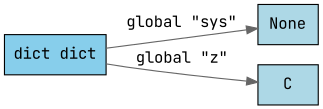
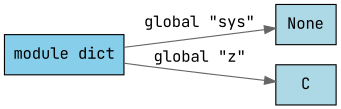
node "dict dict": label "dict dict" -> "module dict"
